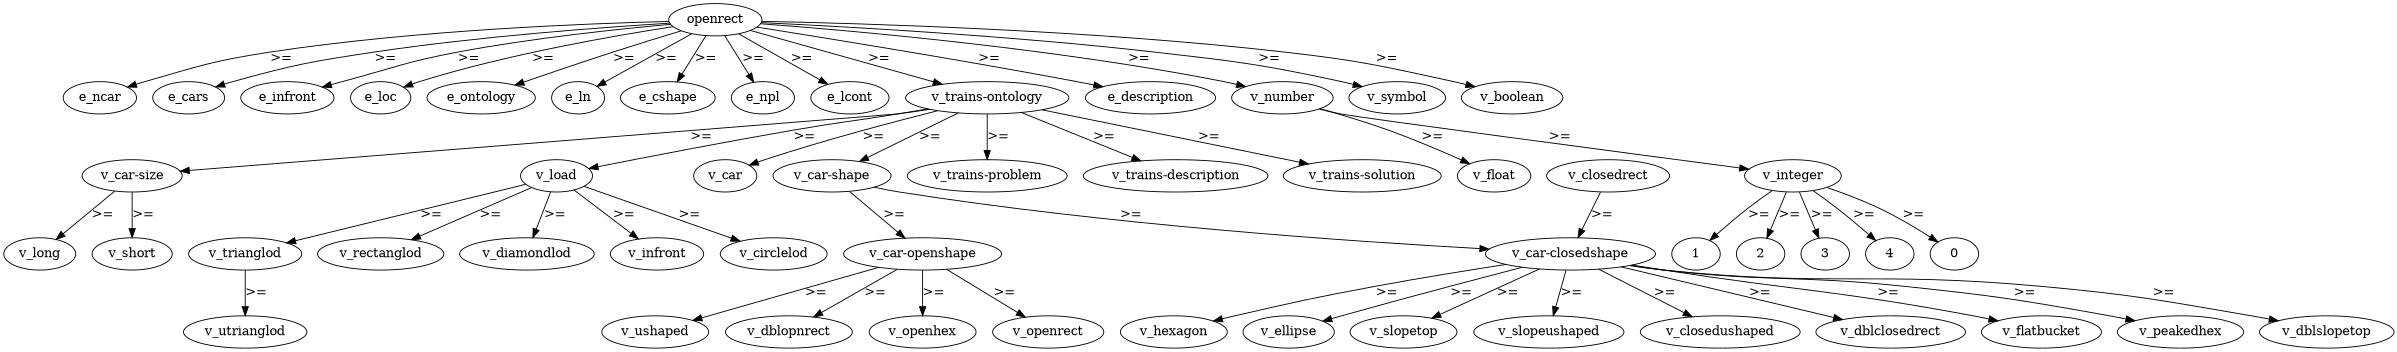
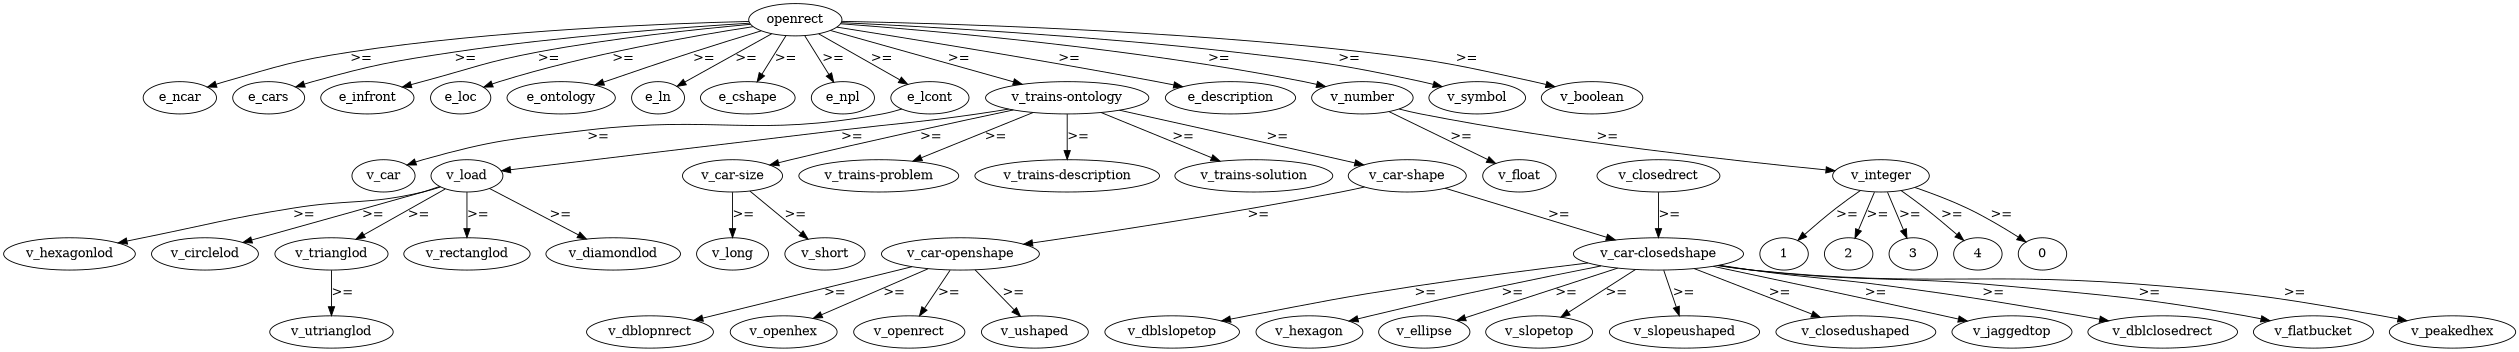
edge "v_trains-ontology" -> "v_car": now "e_lcont" -> "v_car"
node "v_infront": label "v_infront" -> "v_hexagonlod"
node "v_jaggedtop": added
